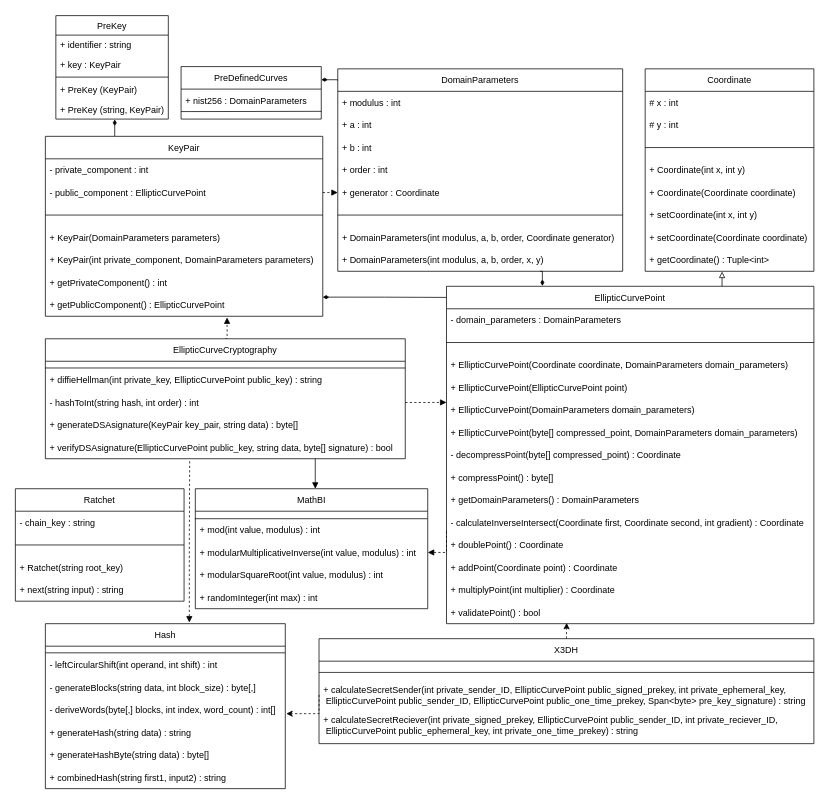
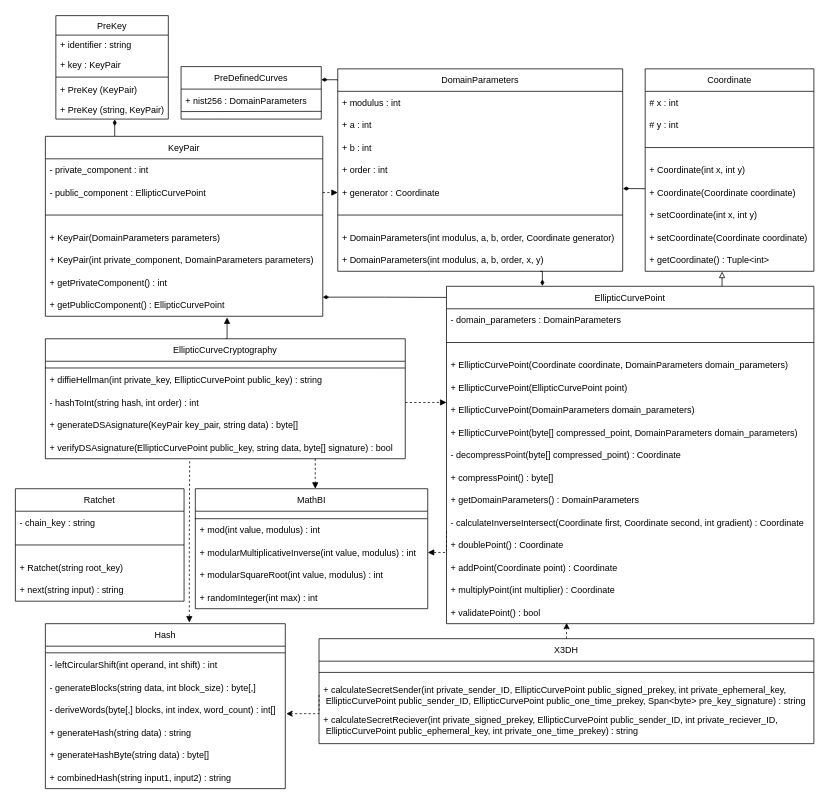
edge "+ Coordinate(Coordinate coordinate)" -> "+ generator : Coordinate": added
edge "EllipticCurveCryptography" -> "+ getPublicComponent() : EllipticCurvePoint": style dashed -> solid
edge "EllipticCurveCryptography" -> "MathBI": style solid -> dashed
node "+ combinedHash(string first1, input2) : string": label "+ combinedHash(string first1, input2) : string" -> "+ combinedHash(string input1, input2) : string"
